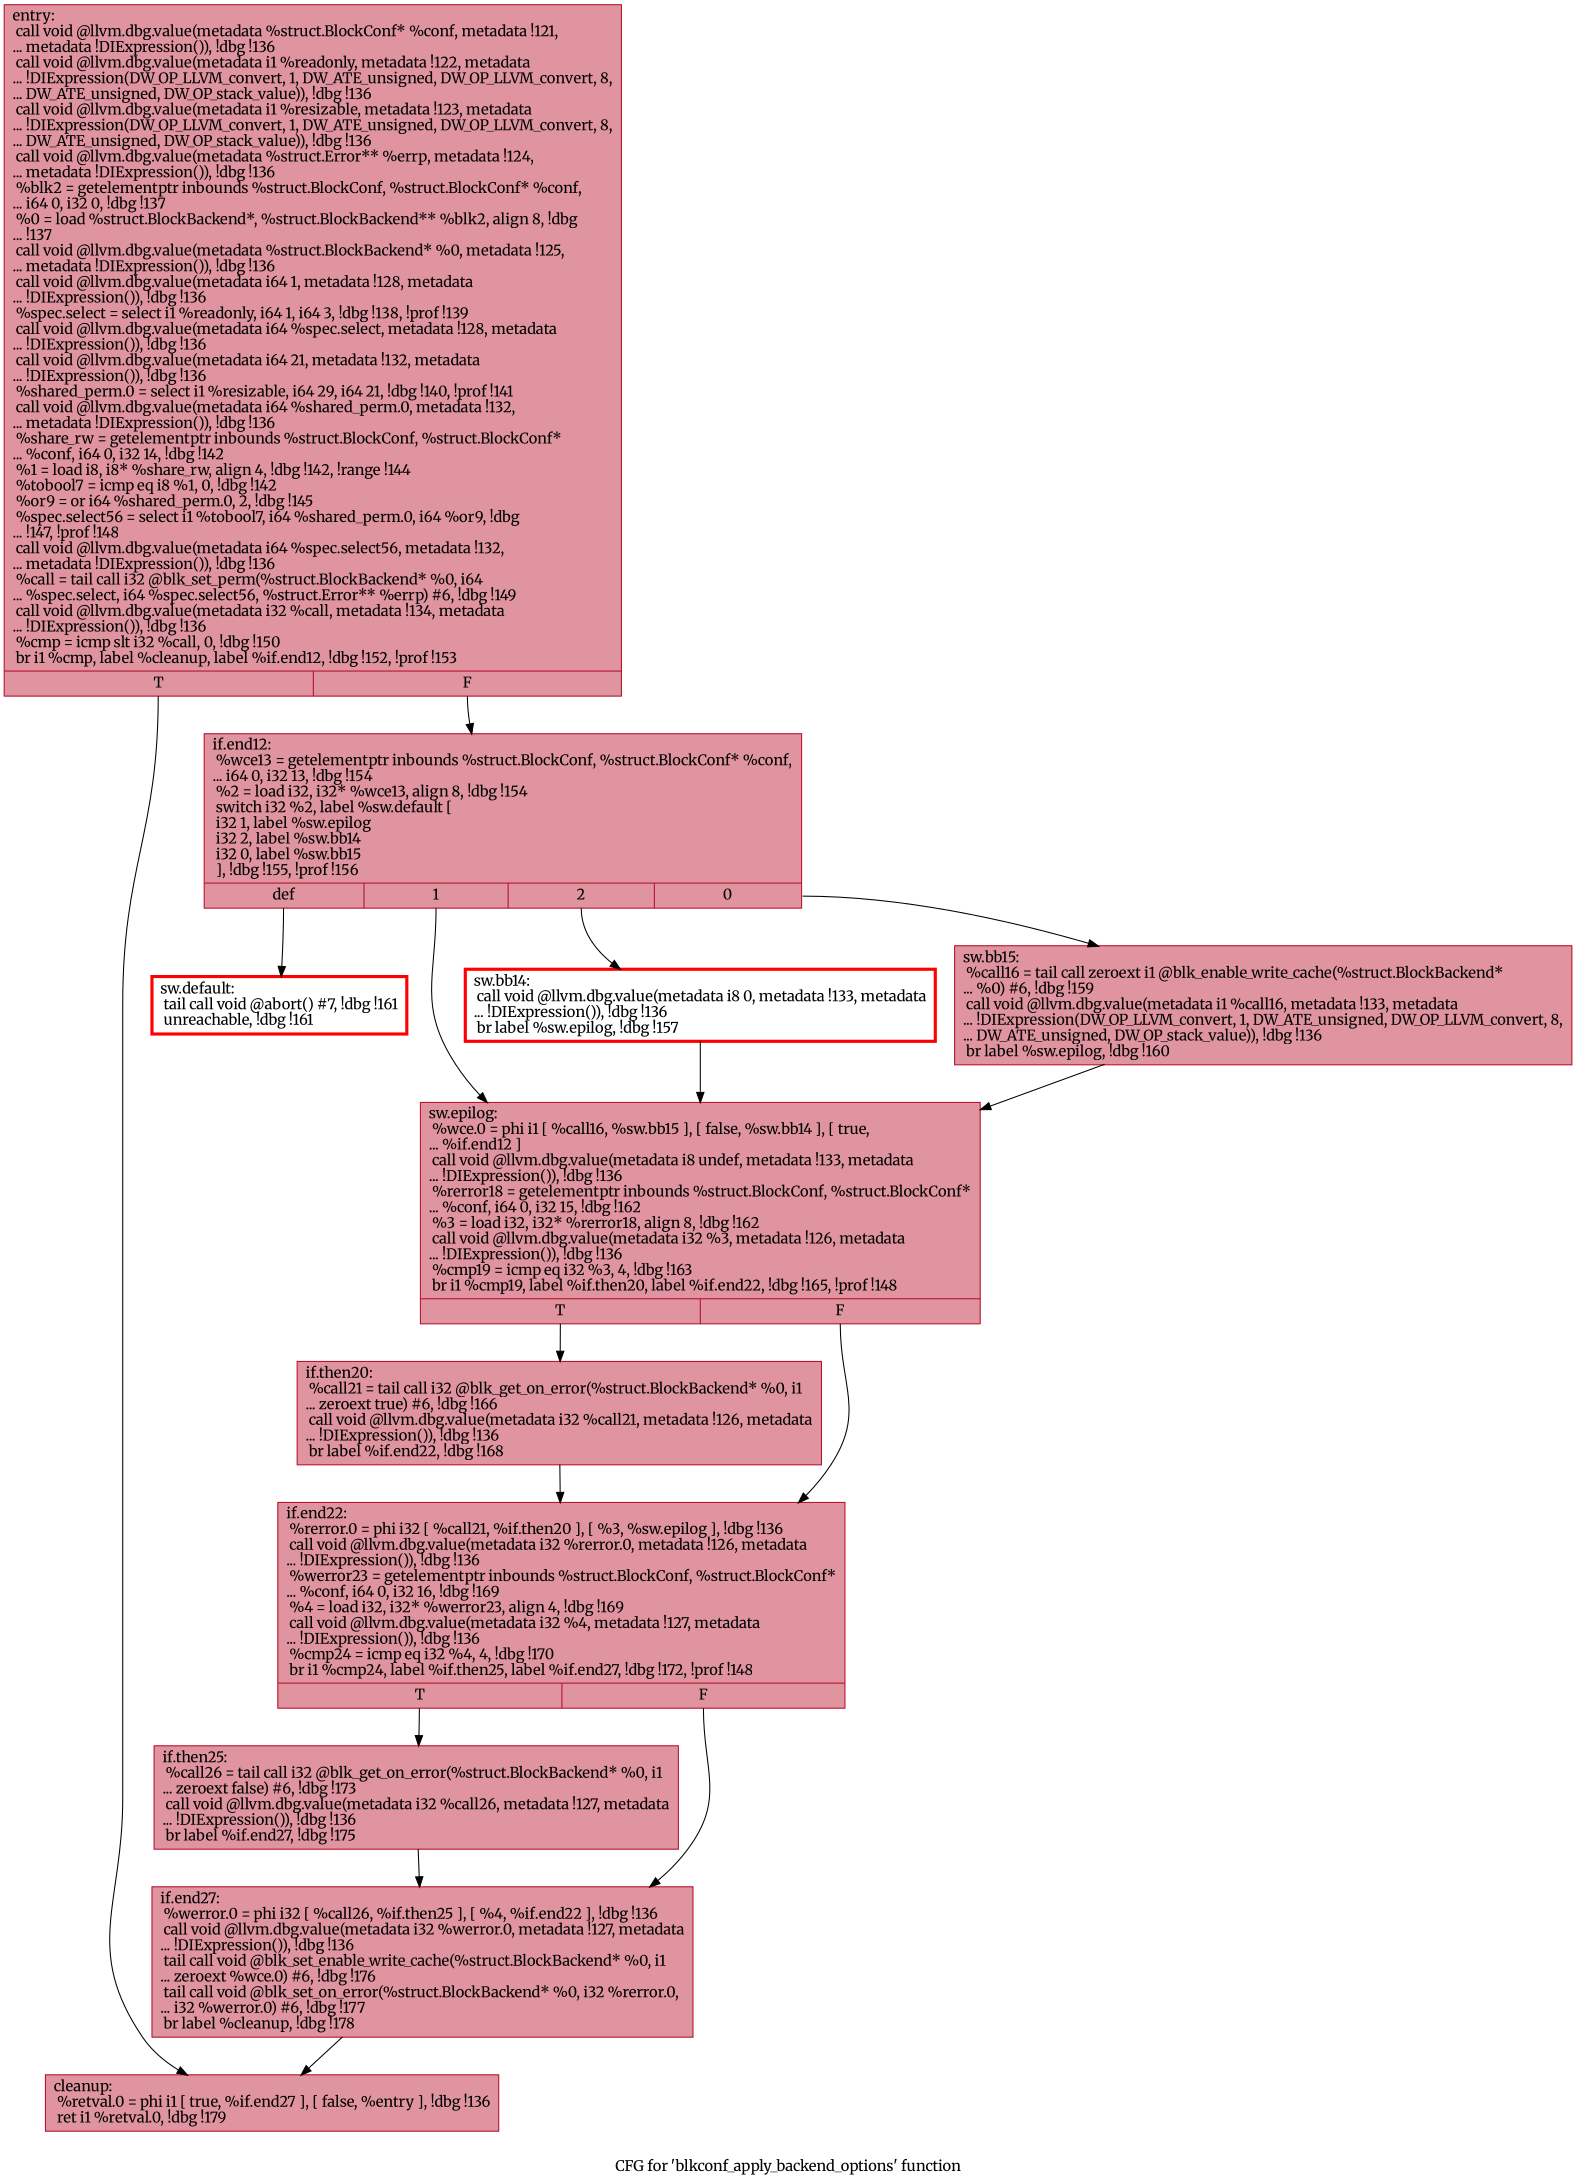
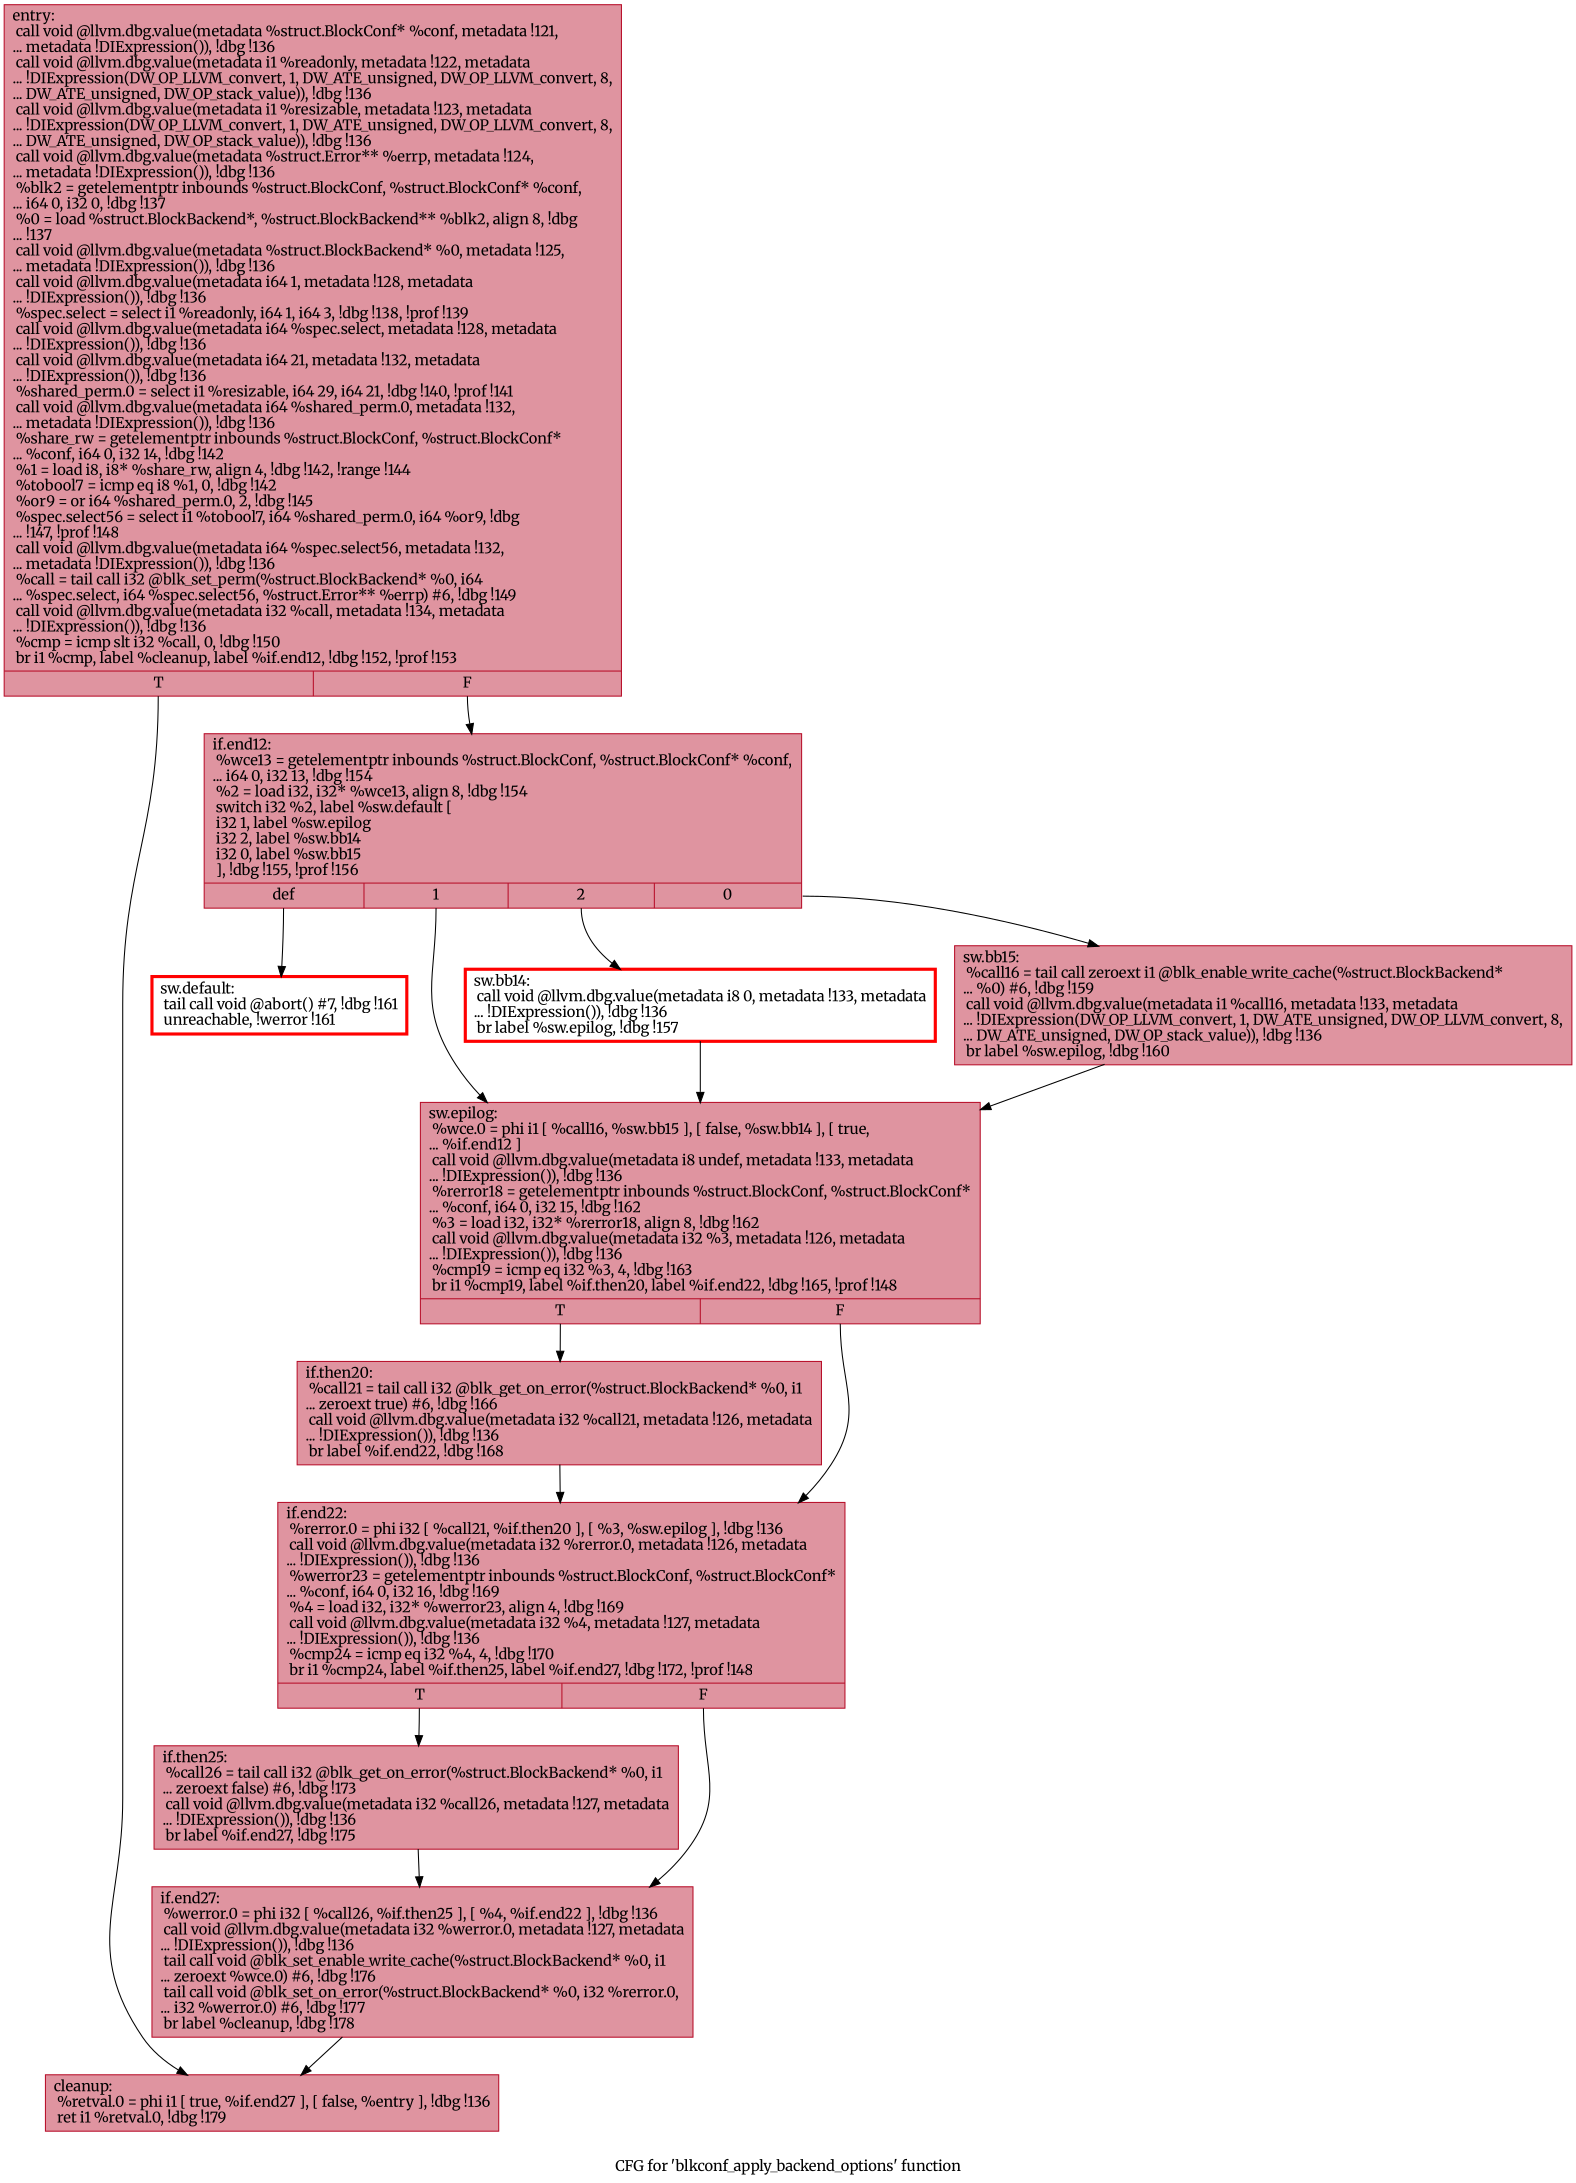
node "sw.default:": text "unreachable, !dbg !161" -> "unreachable, !werror !161"
